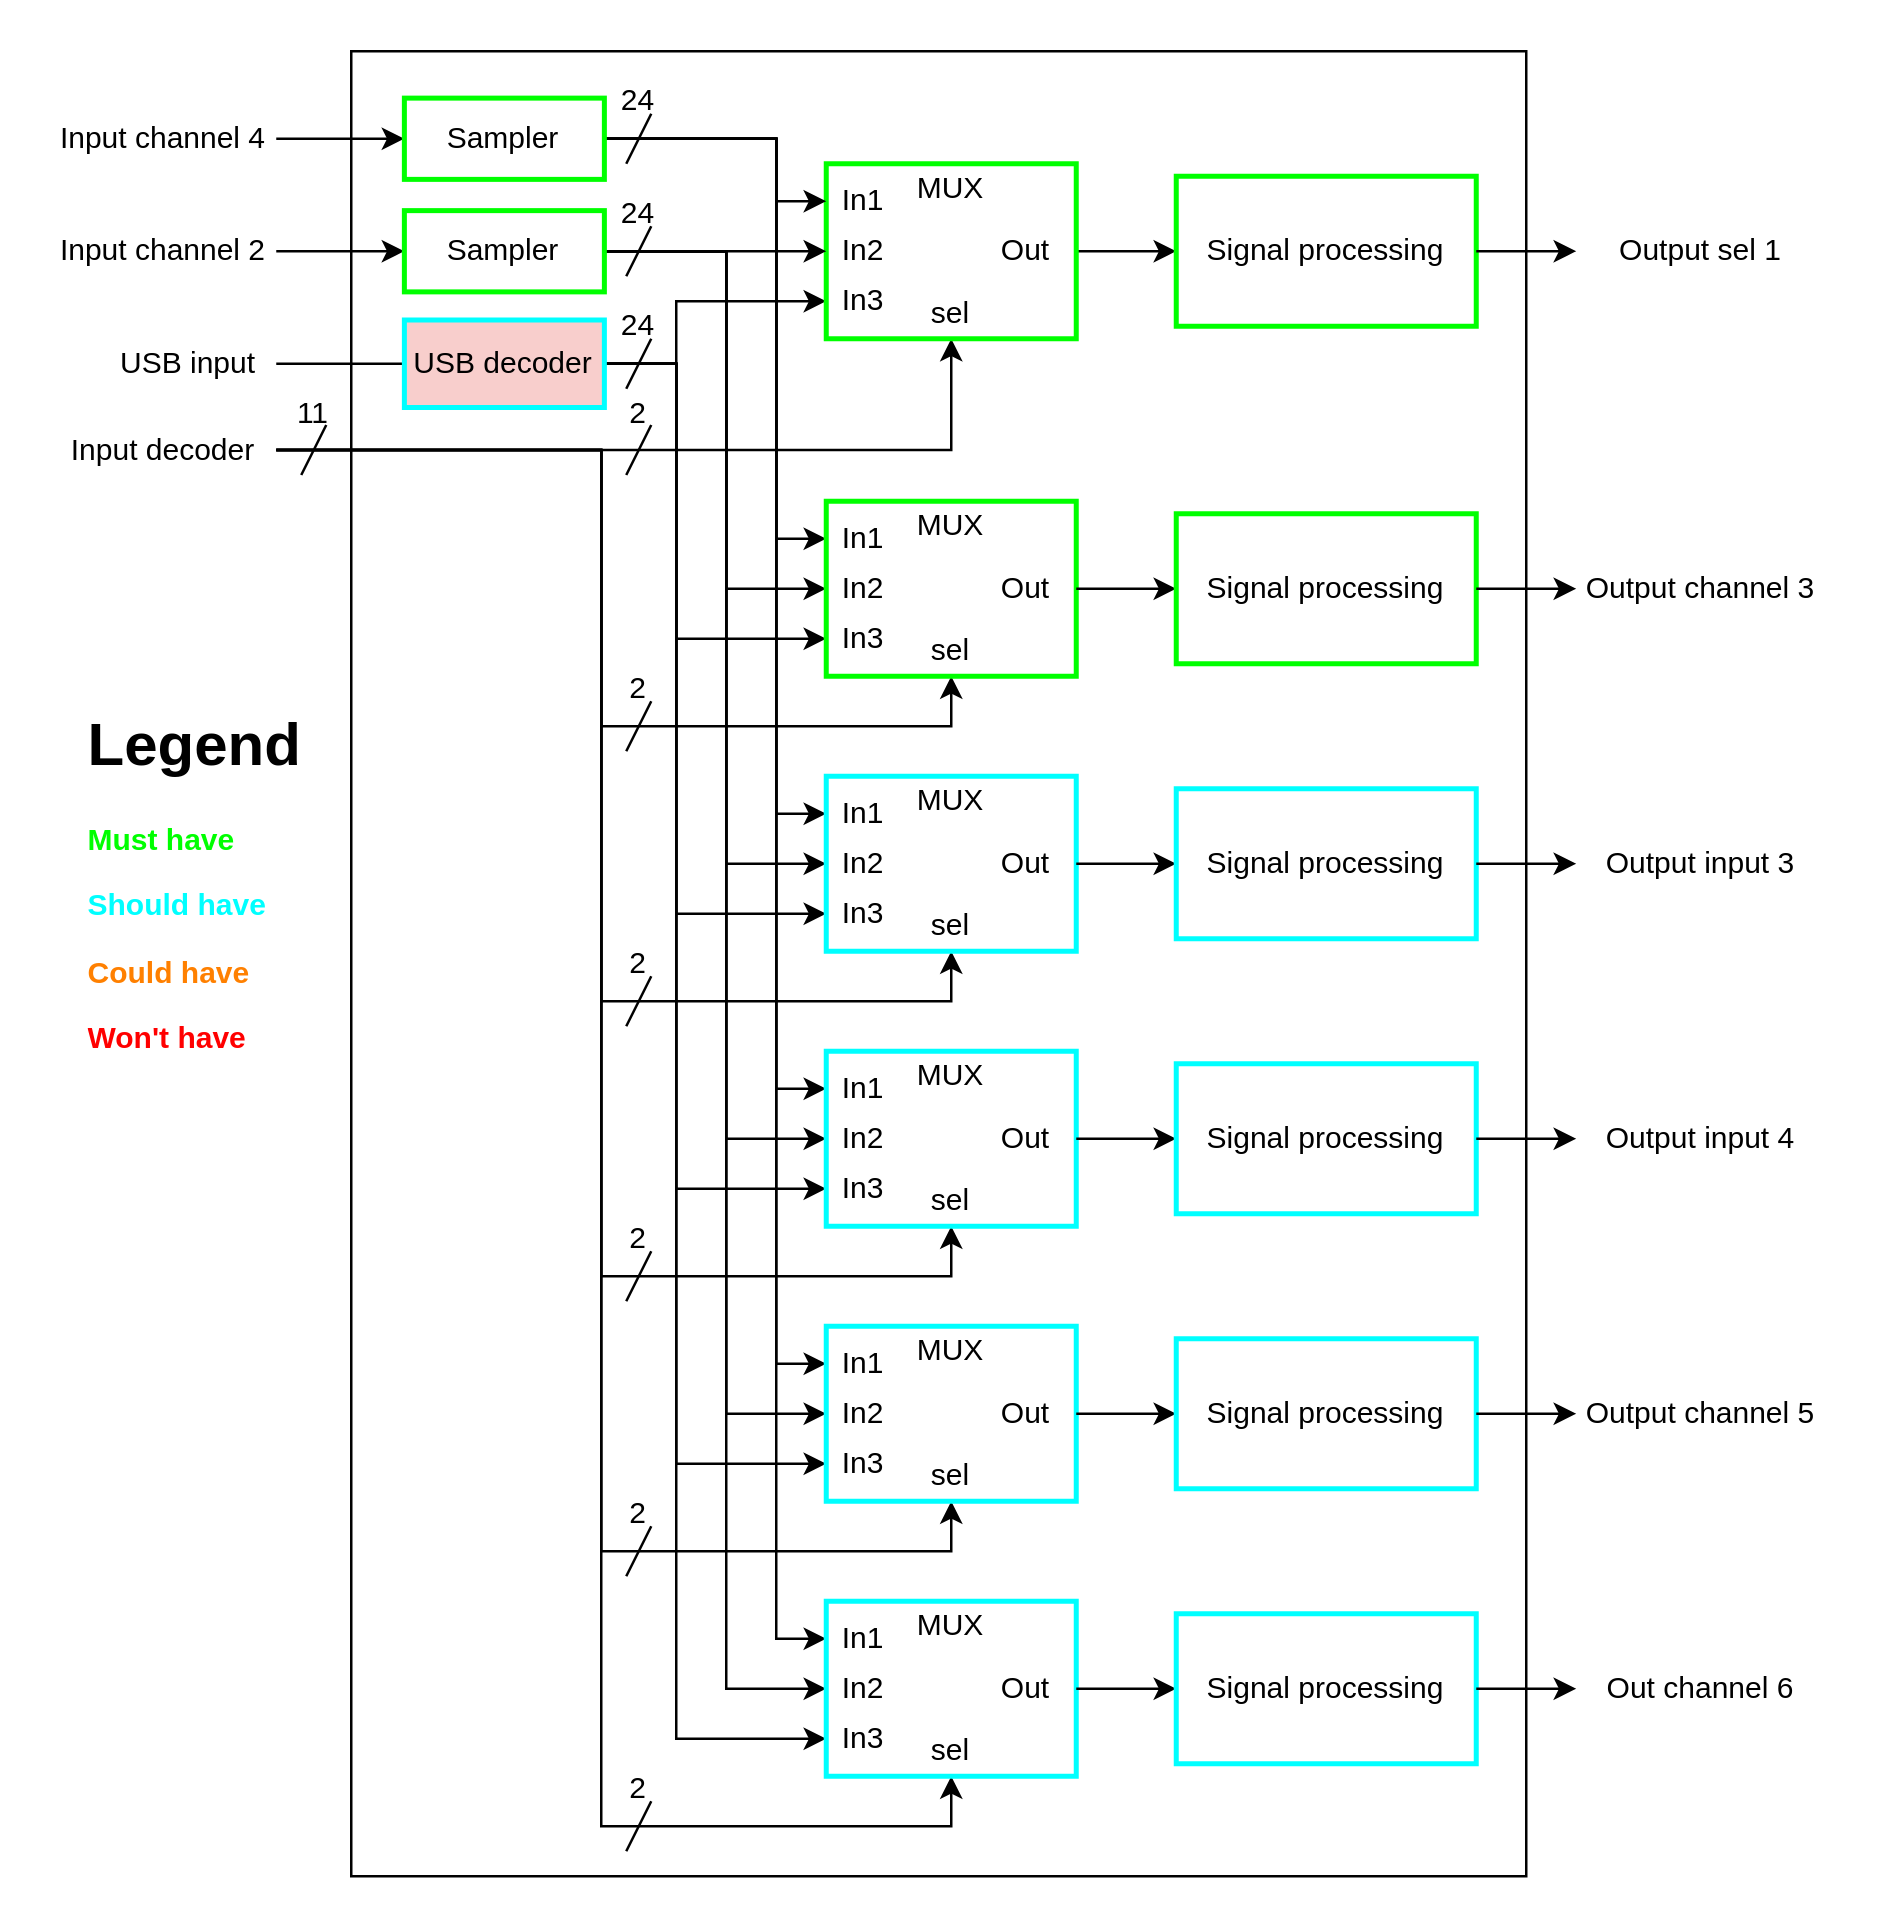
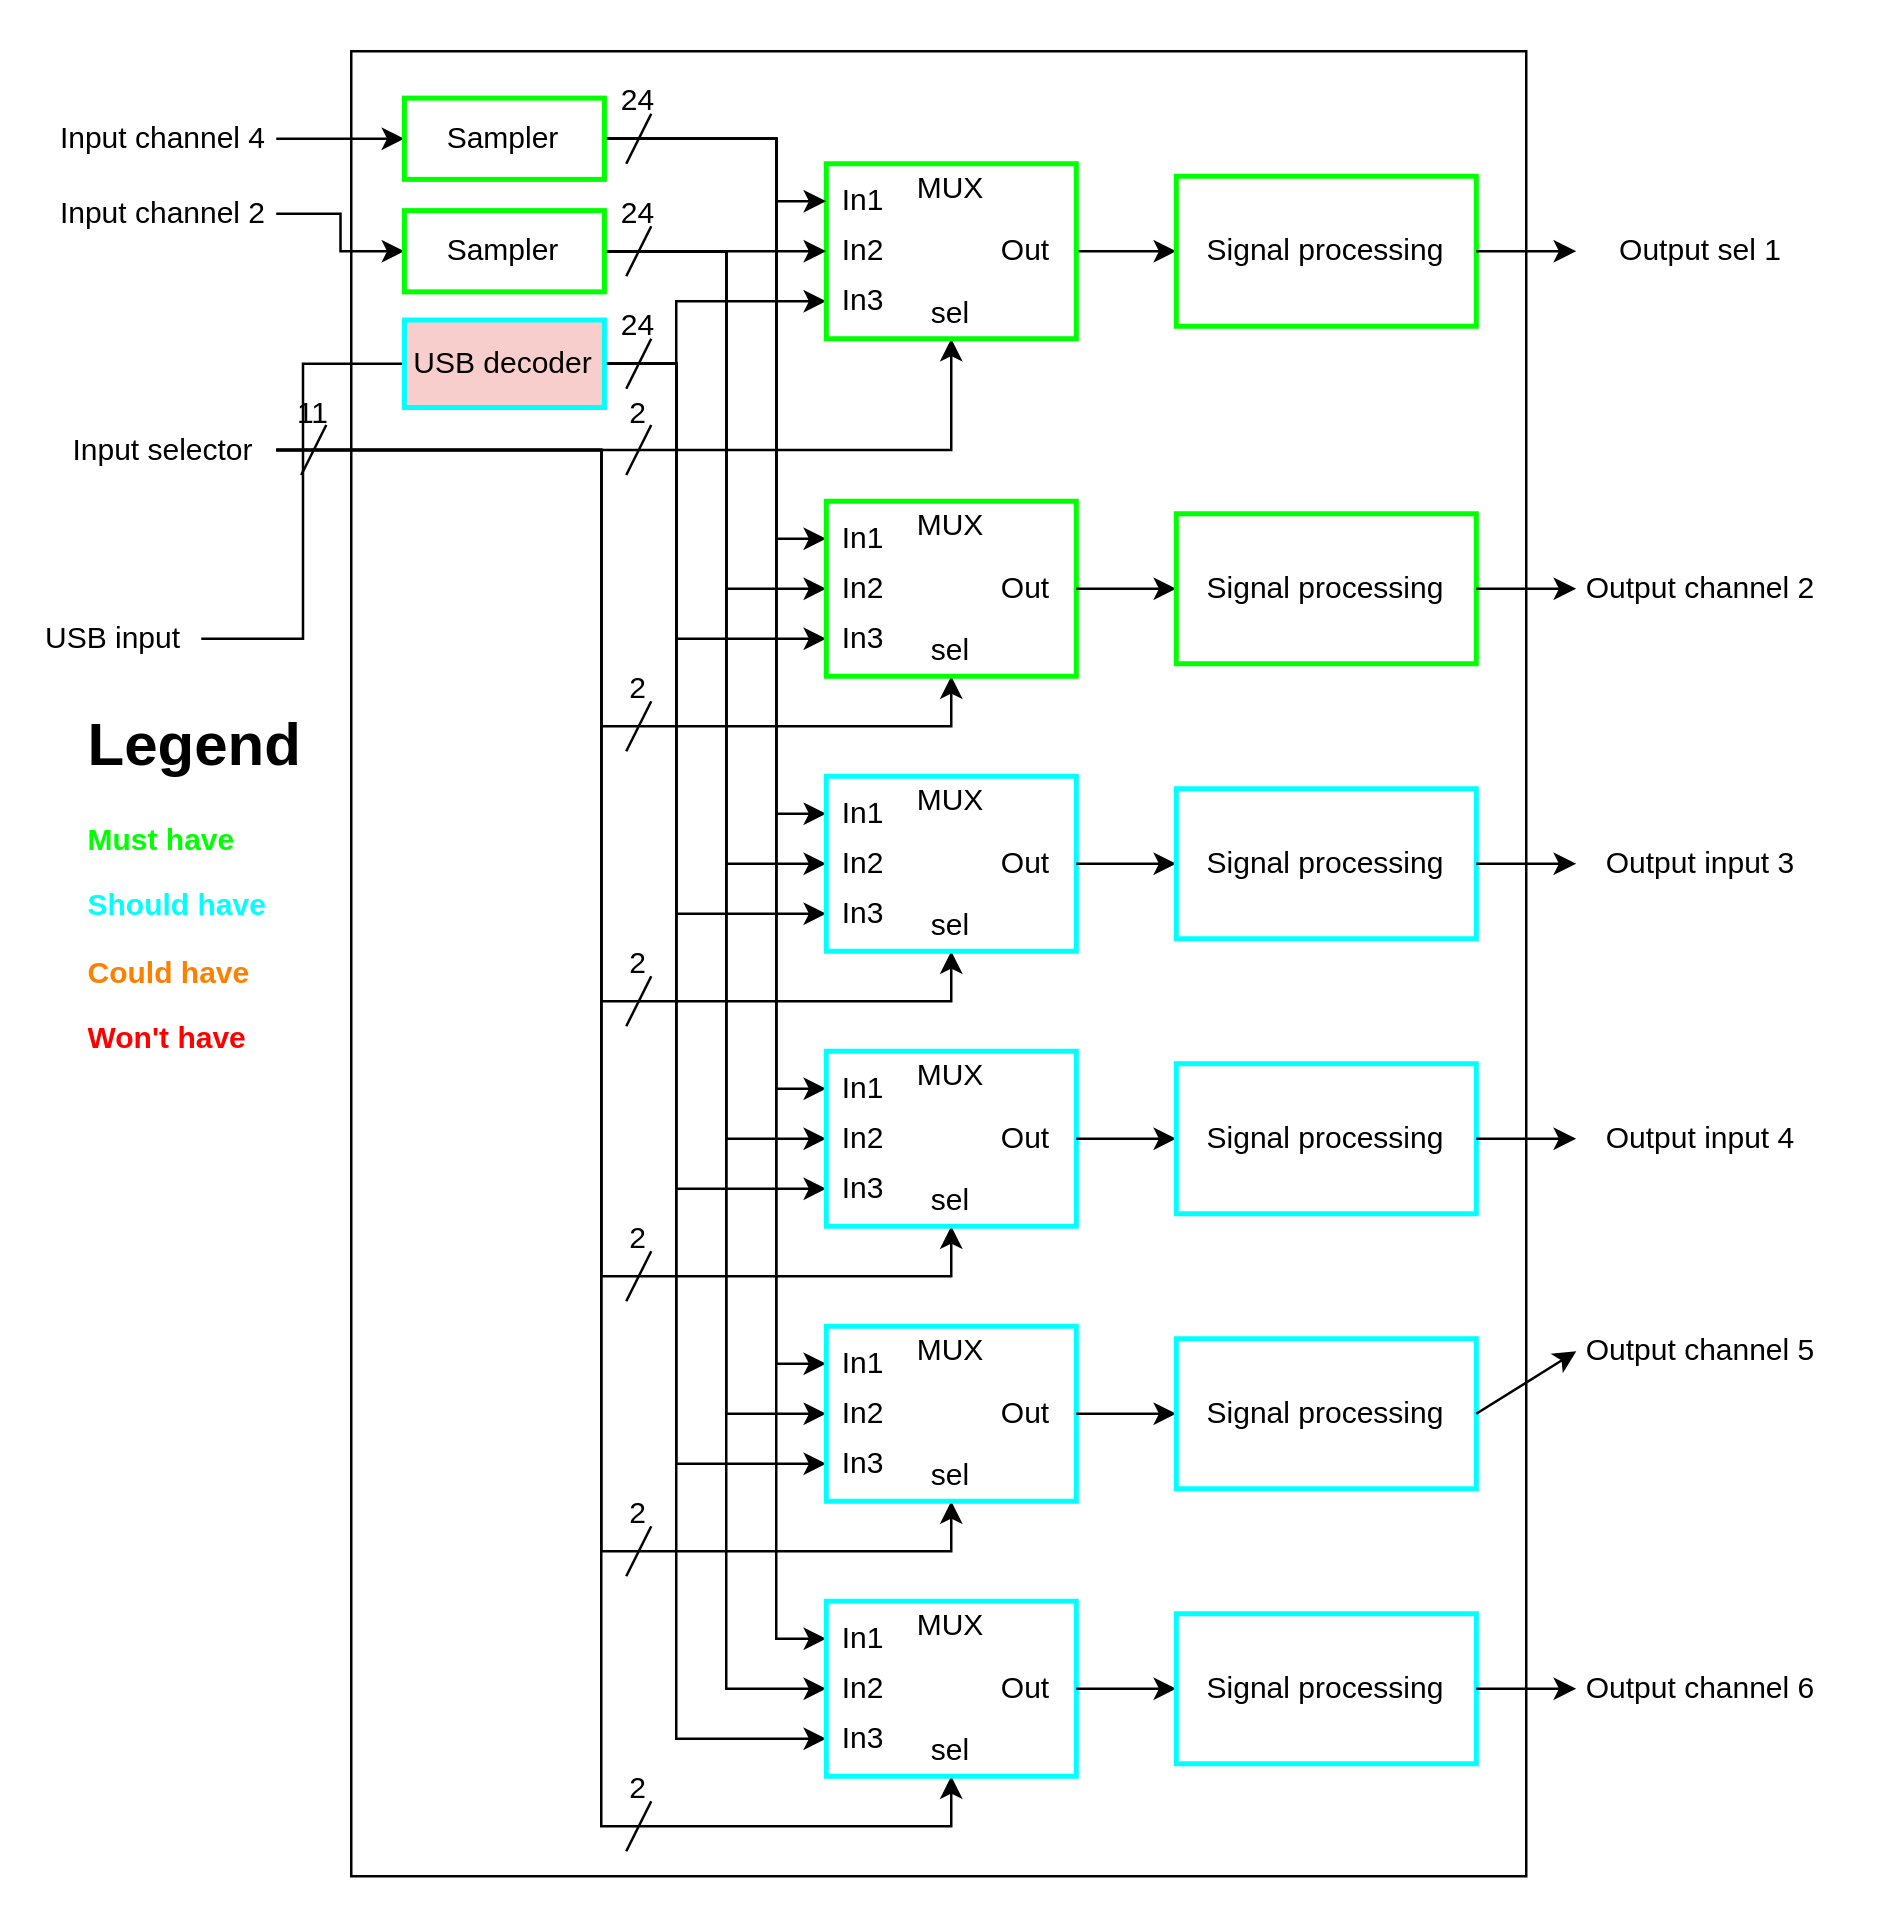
node "Input channel 2": moved (164, 251) -> (164, 214)
node "USB input": moved (189, 364) -> (114, 639)
node "Input decoder": label "Input decoder" -> "Input selector"
node "Output channel 3": label "Output channel 3" -> "Output channel 2"
node "Output channel 5": moved (1701, 1414) -> (1701, 1351)
node "Out channel 6": label "Out channel 6" -> "Output channel 6"
